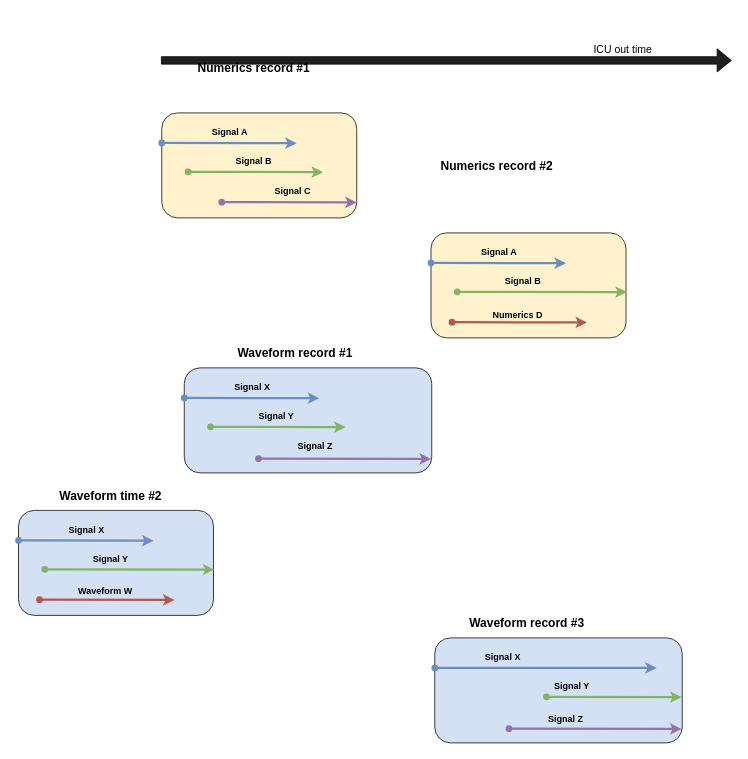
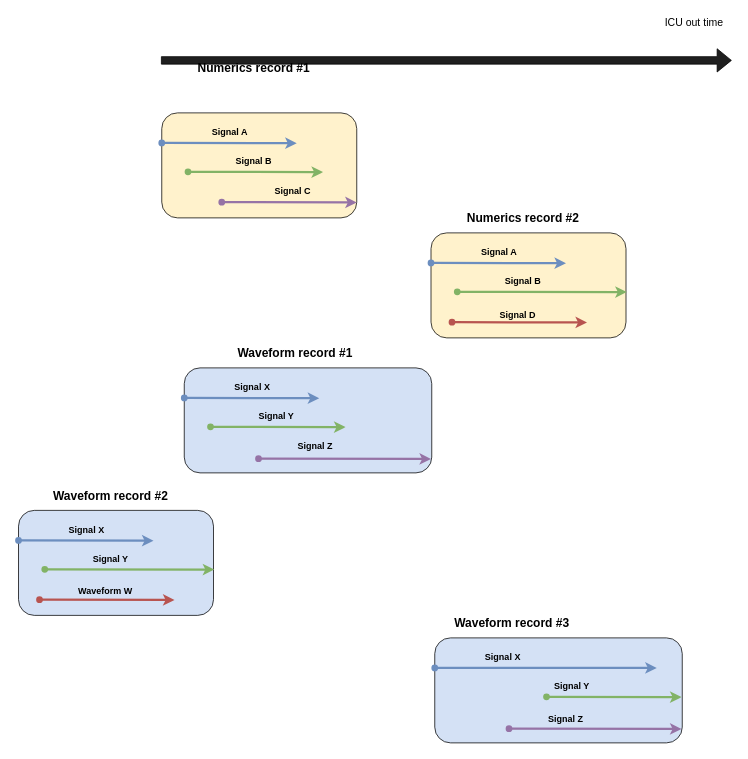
node "ICU out time": moved (623, 49) -> (694, 23)
node "Numerics record #2": moved (497, 165) -> (523, 218)
node "Numerics D": label "Numerics D" -> "Signal D"
node "Waveform time #2": label "Waveform time #2" -> "Waveform record #2"
node "Waveform record #3": moved (527, 623) -> (512, 623)
